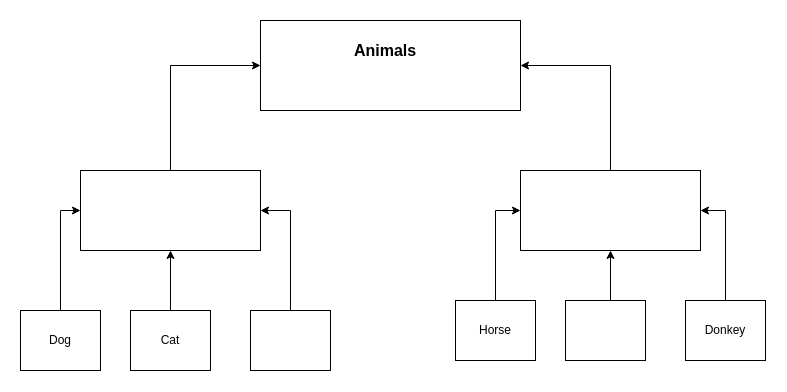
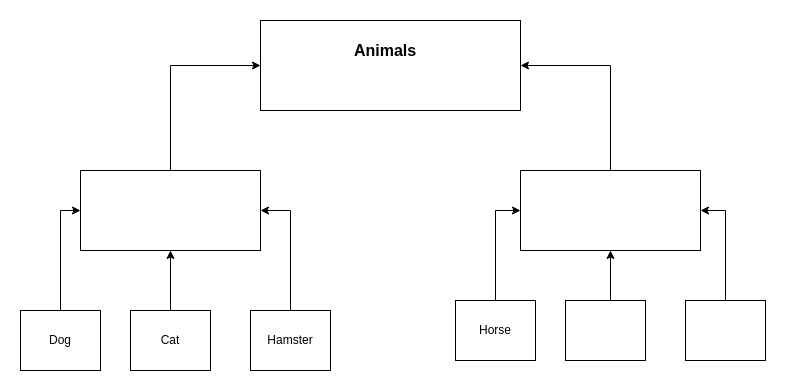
node "Donkey": removed
node "Hamster": added
